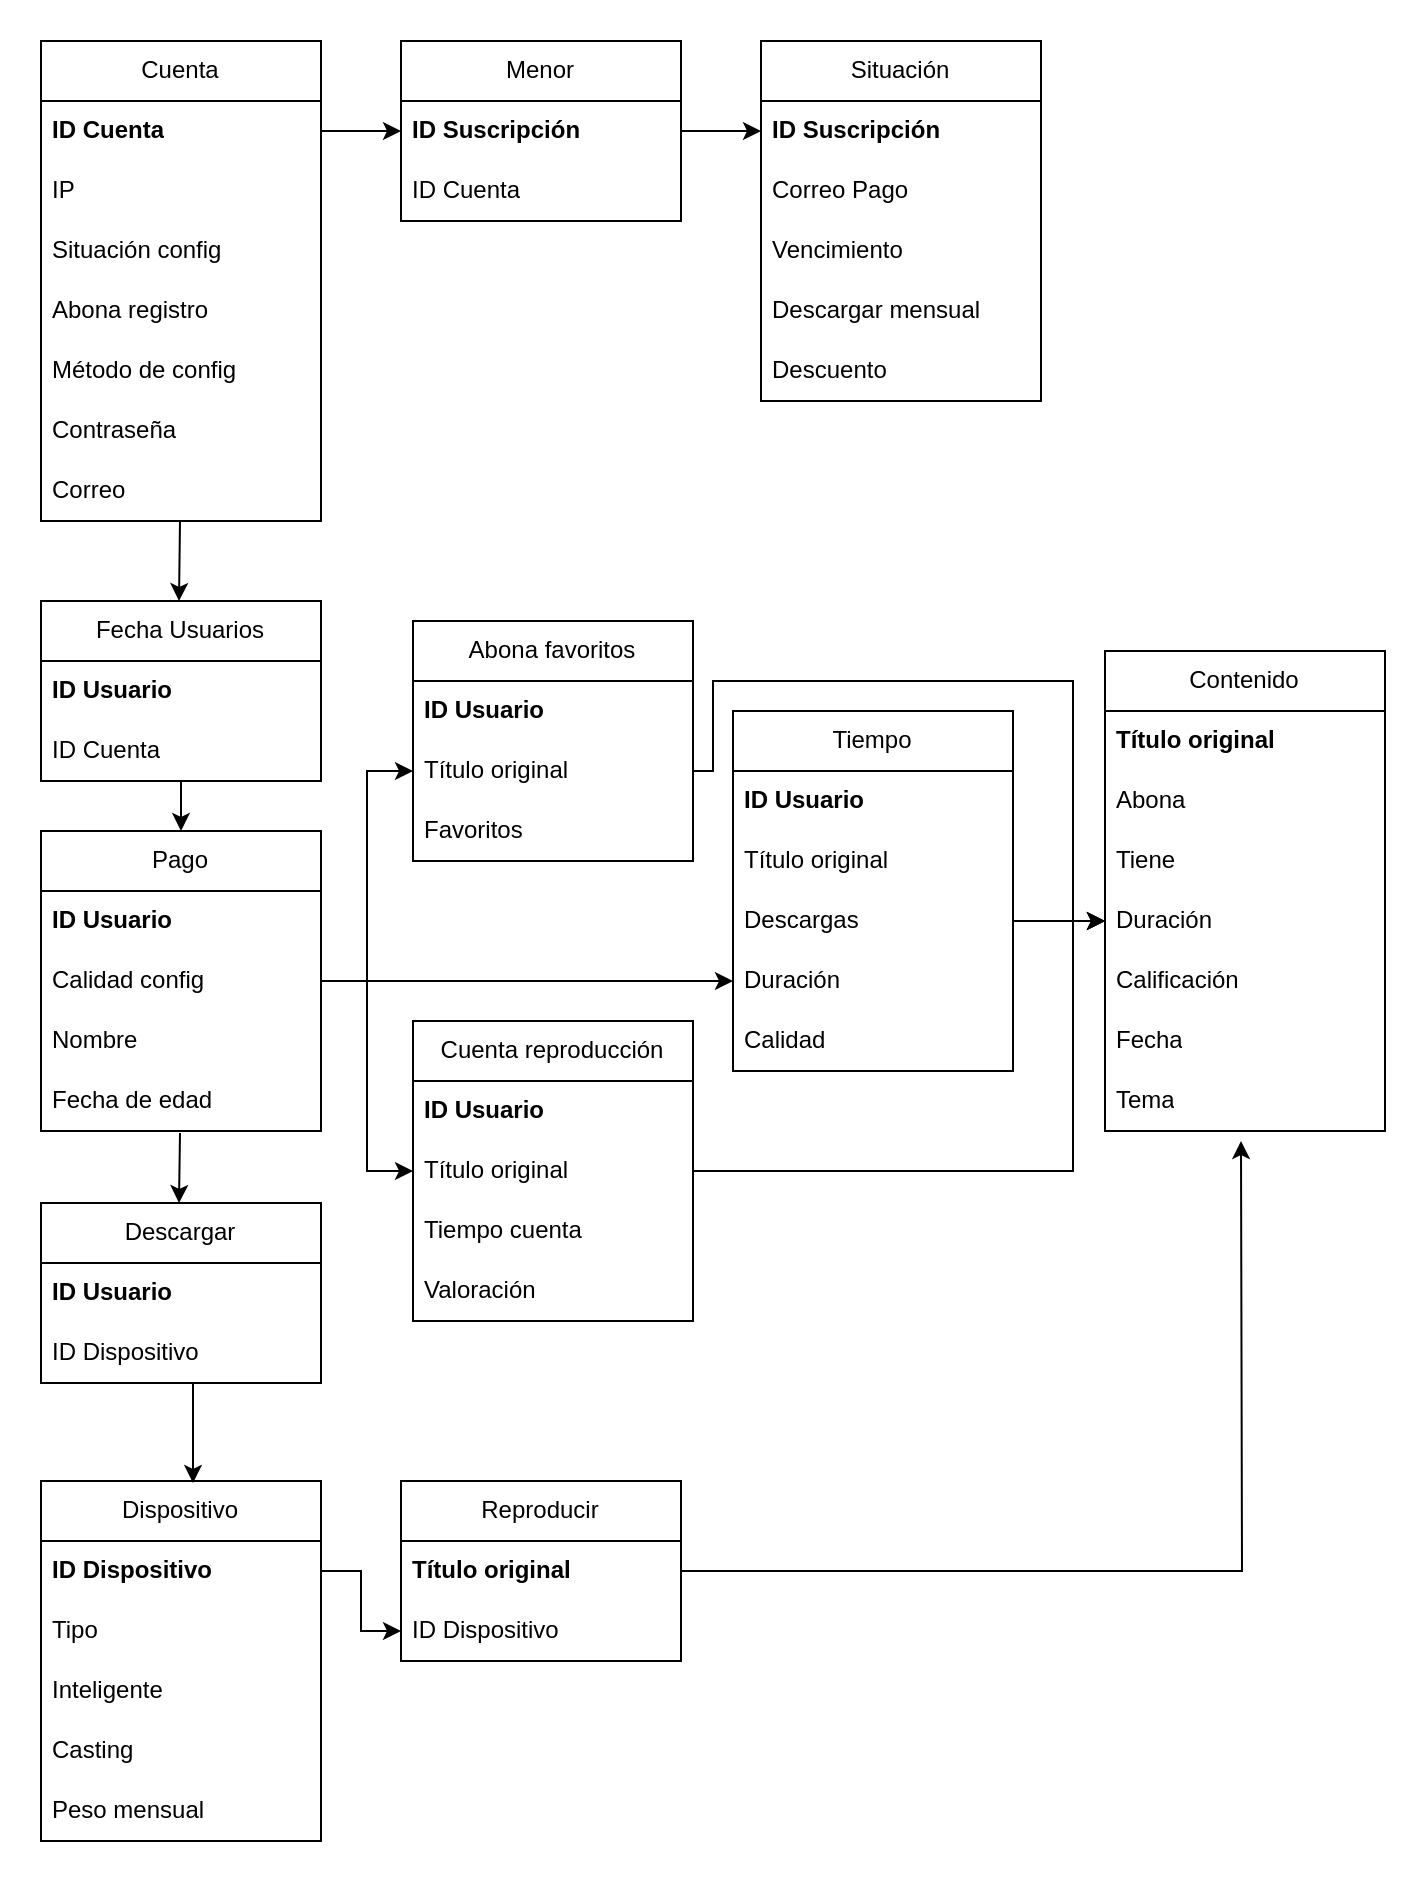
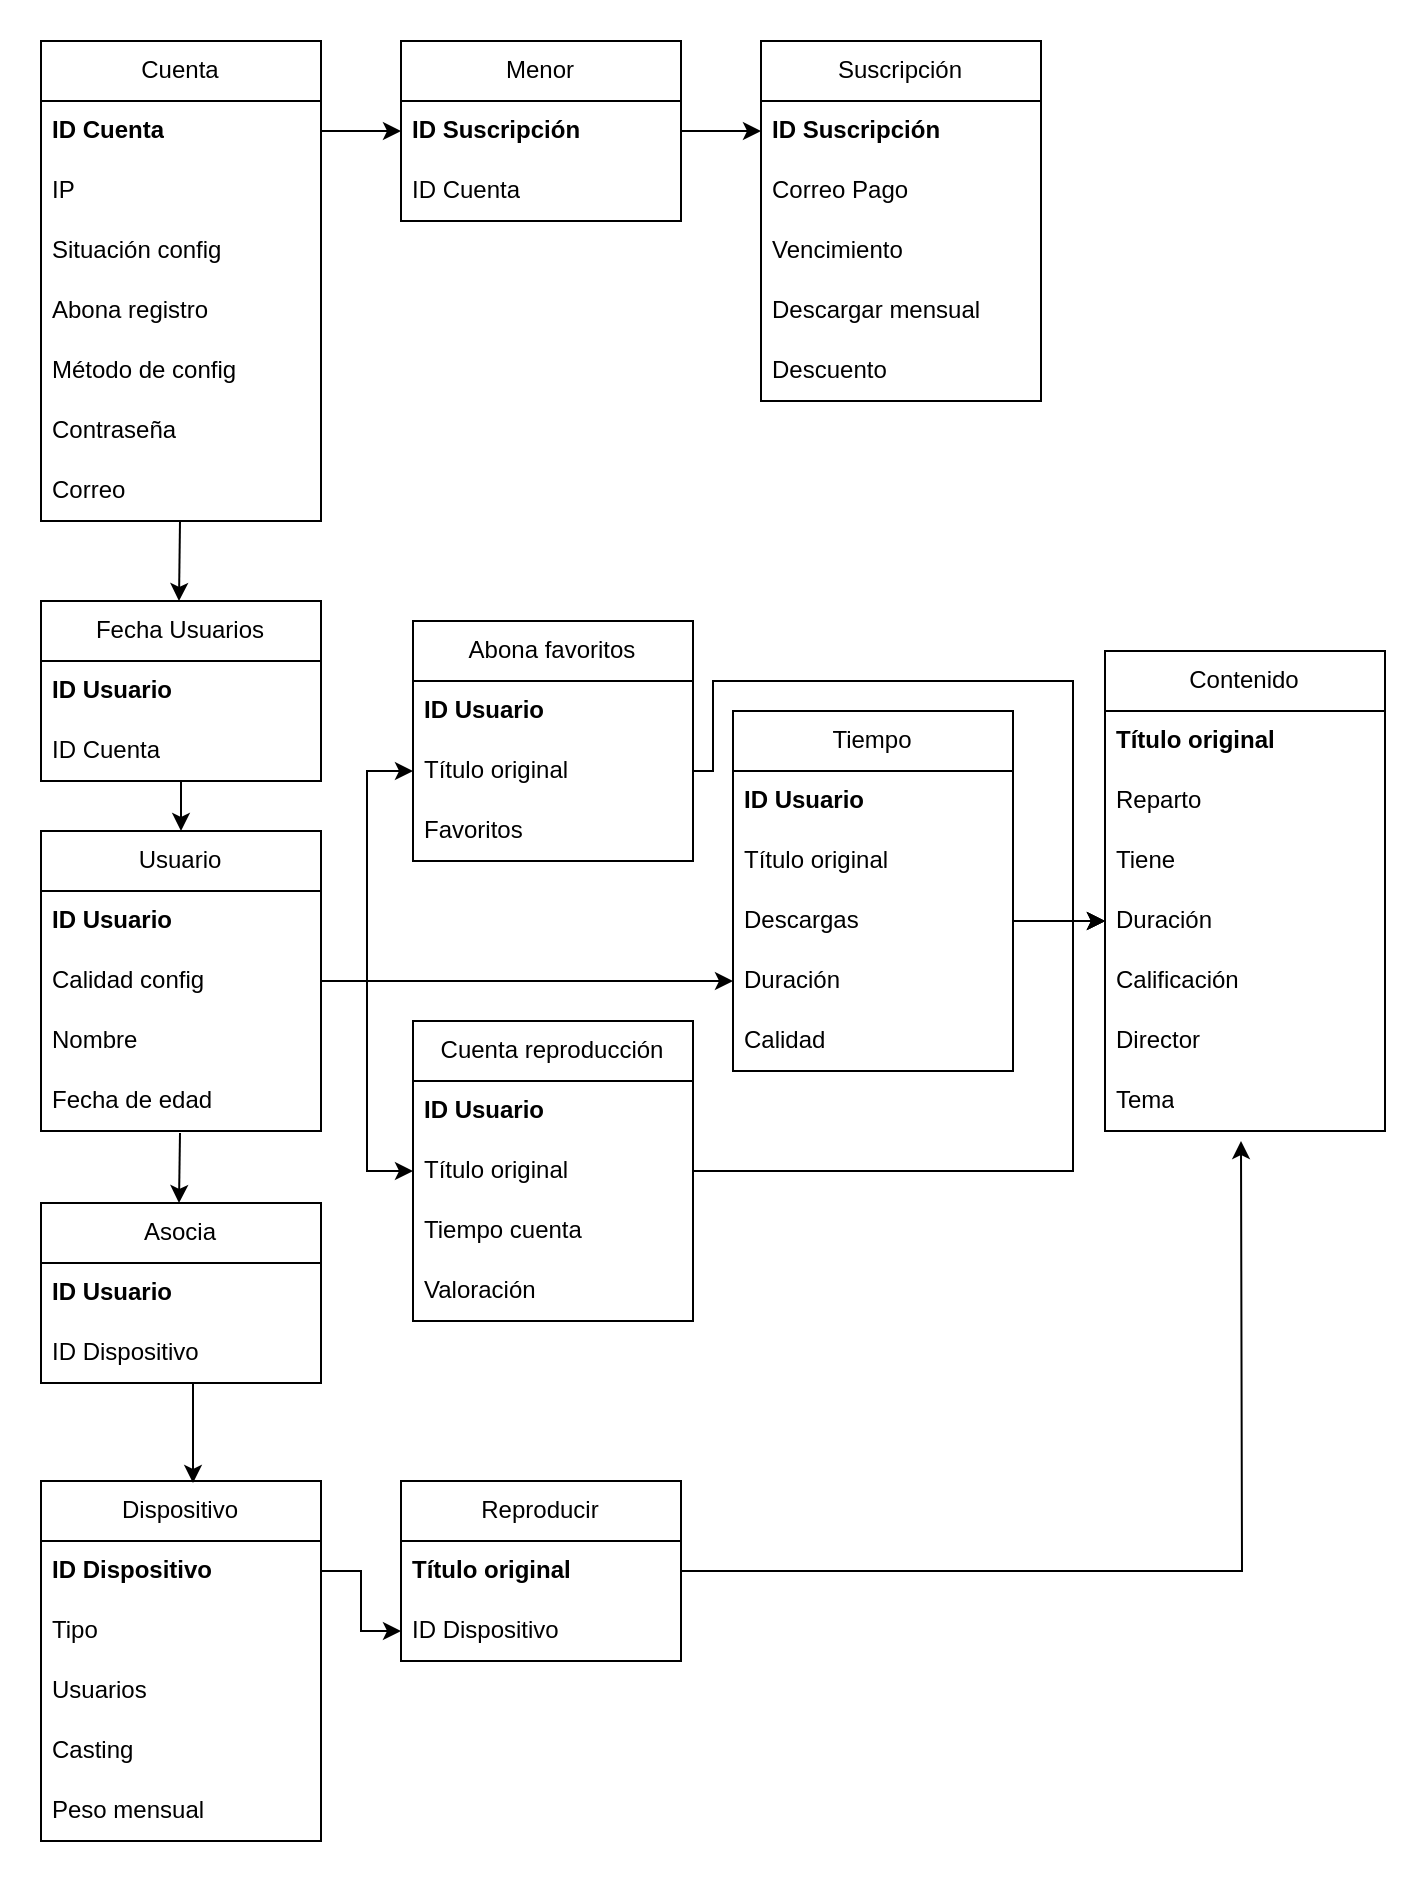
node "Situación": label "Situación" -> "Suscripción"
node "Abona": label "Abona" -> "Reparto"
node "Pago": label "Pago" -> "Usuario"
node "Fecha": label "Fecha" -> "Director"
node "Descargar": label "Descargar" -> "Asocia"
node "Inteligente": label "Inteligente" -> "Usuarios"
